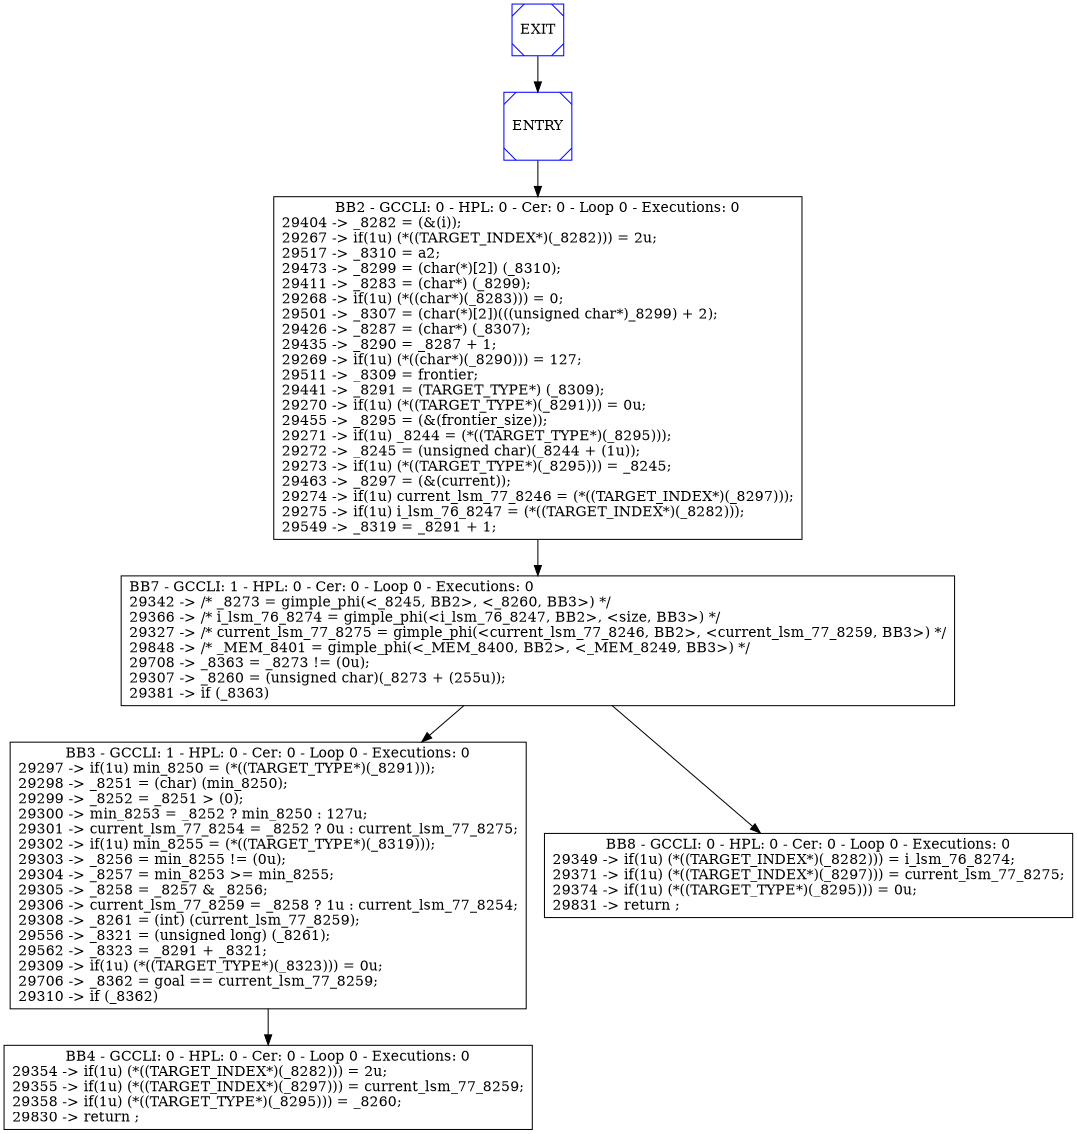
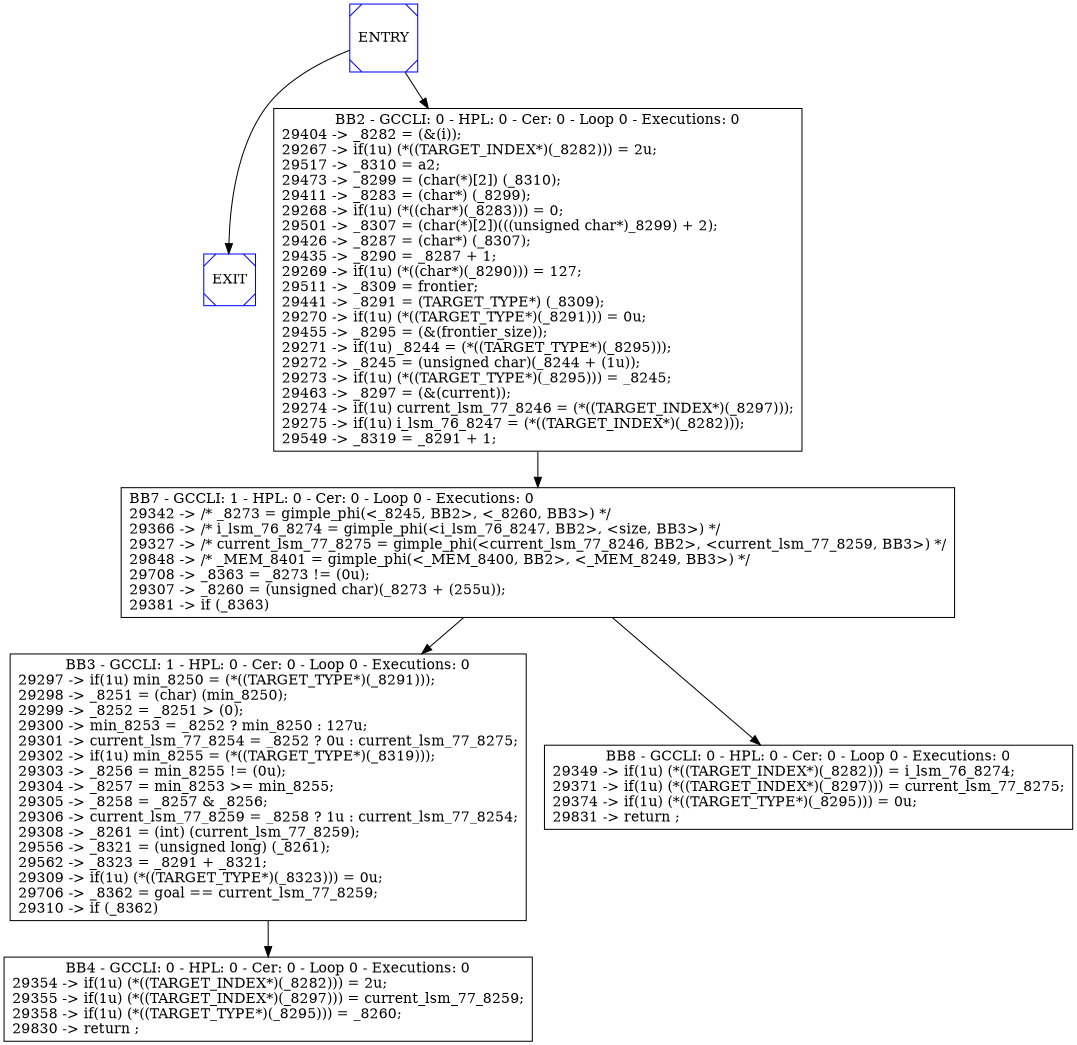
edge "EXIT" -> "ENTRY": reversed
